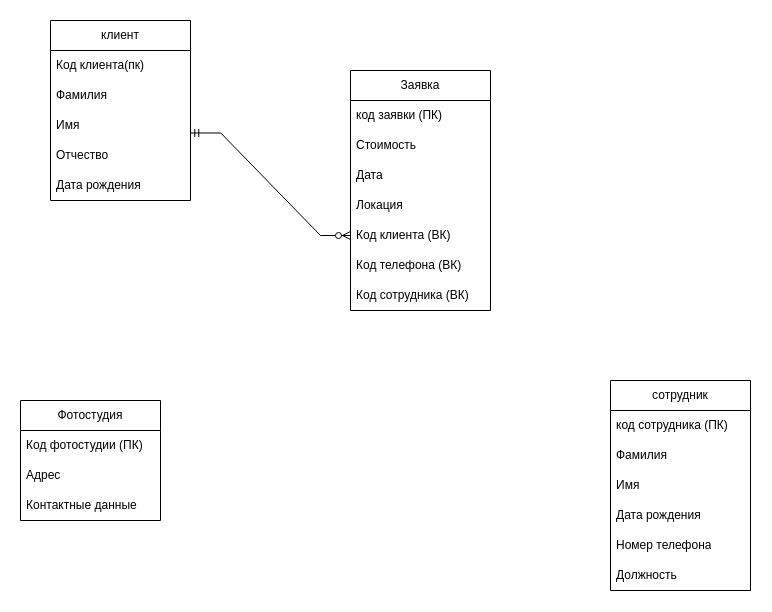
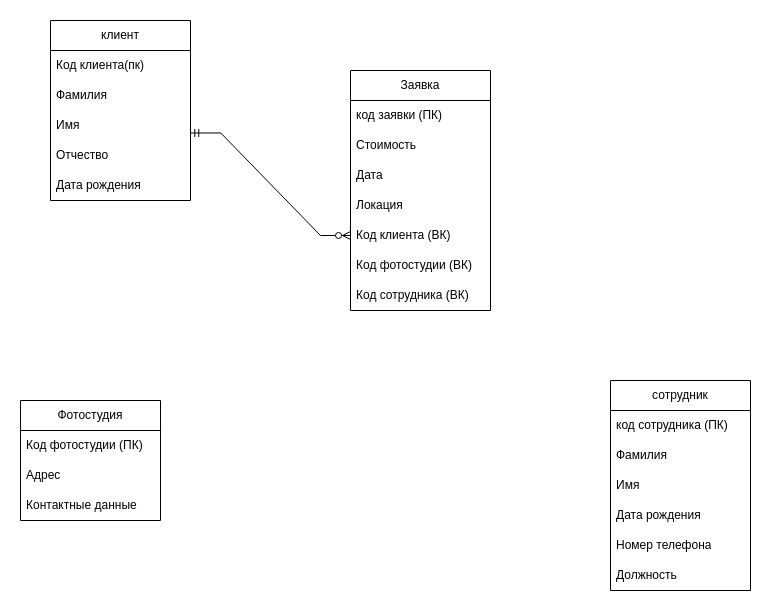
node "Код телефона (ВК)": label "Код телефона (ВК)" -> "Код фотостудии (ВК)"
